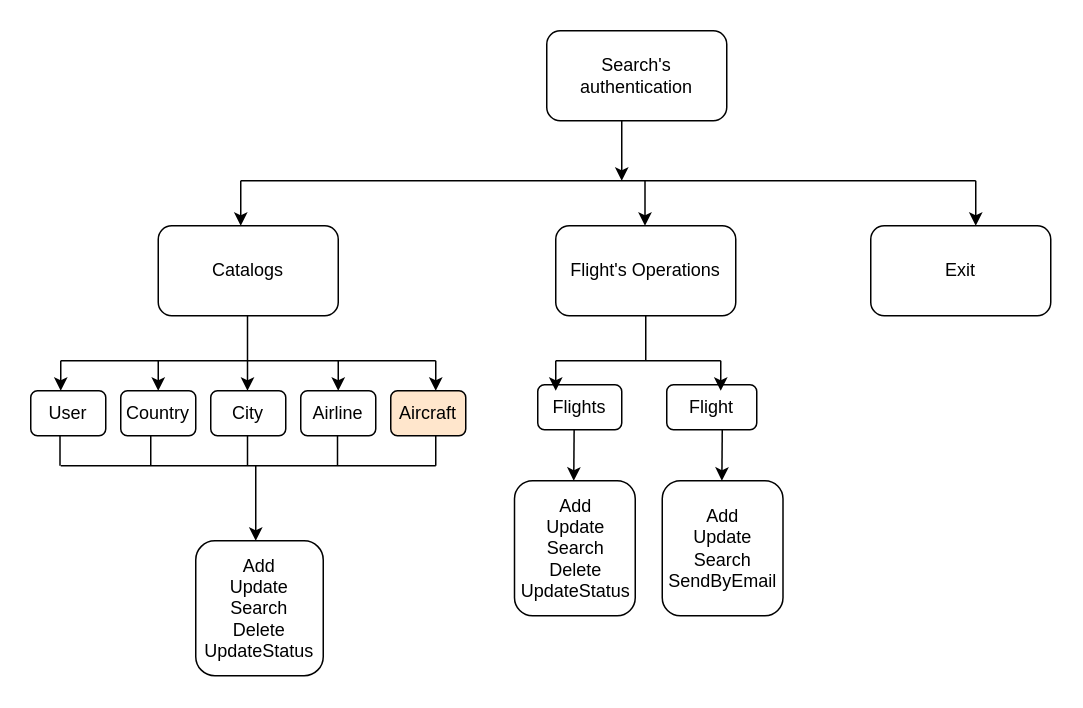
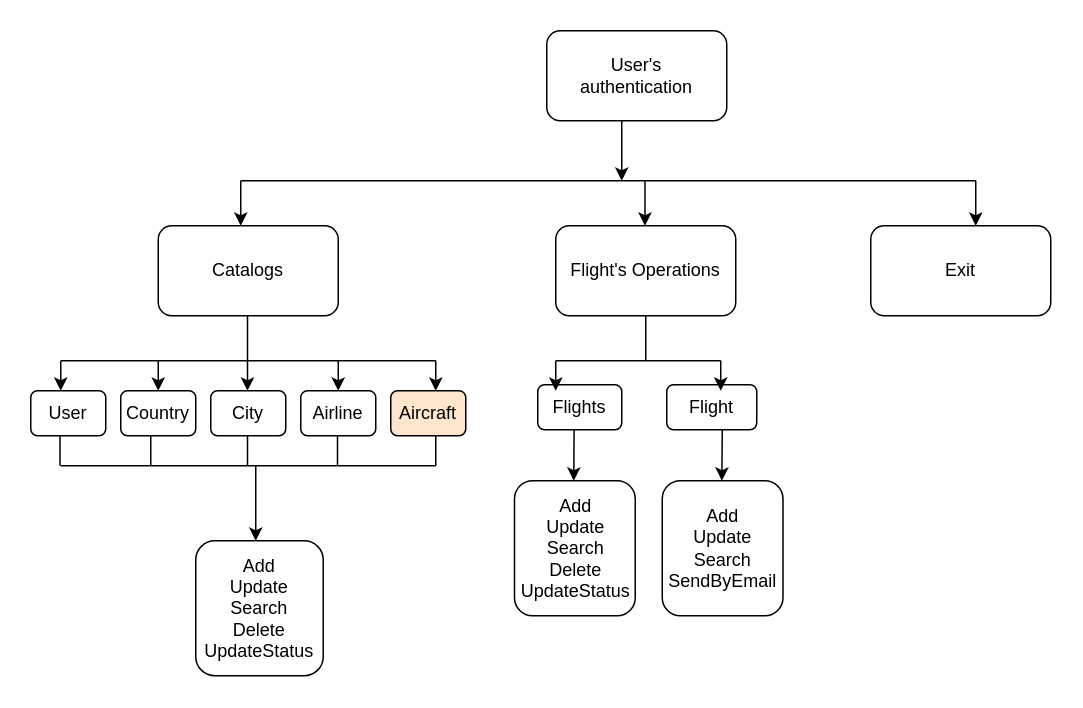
node "Search's authentication": label "Search's authentication" -> "User's authentication"
